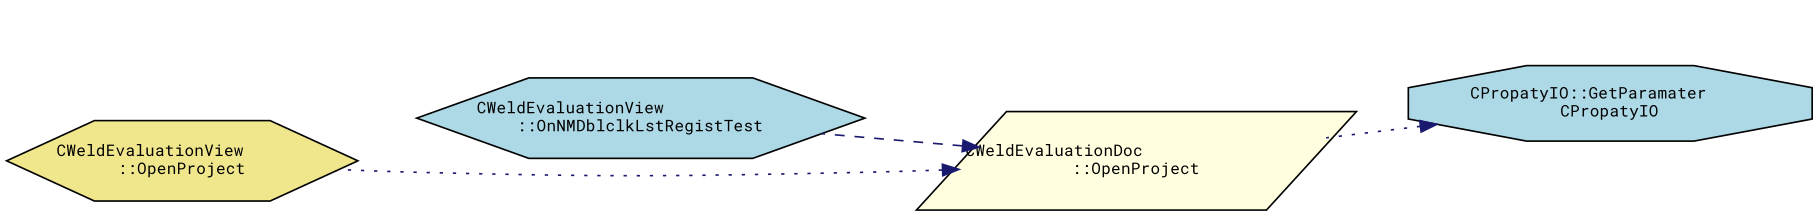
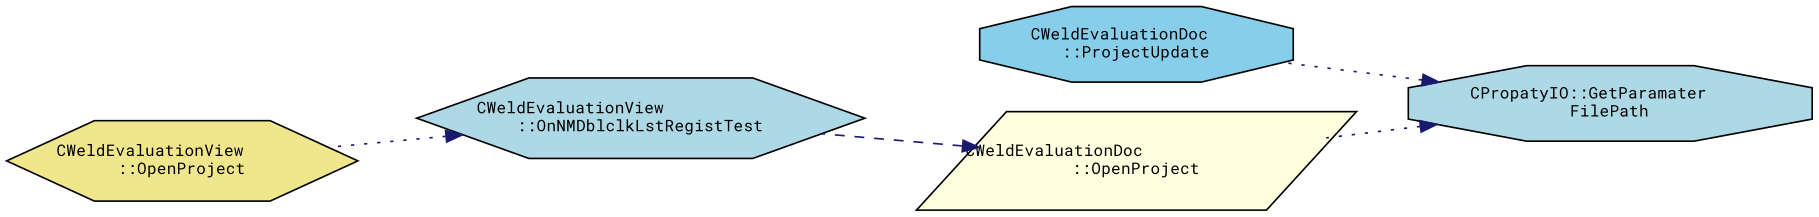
node "CWeldEvaluationDoc ::ProjectUpdate": added
node "CPropatyIO::GetParamater CPropatyIO": label "CPropatyIO::GetParamater CPropatyIO" -> "CPropatyIO::GetParamater FilePath"
edge "CWeldEvaluationView ::OpenProject" -> "CWeldEvaluationDoc ::OpenProject": now "CWeldEvaluationView ::OpenProject" -> "CWeldEvaluationView ::OnNMDblclkLstRegistTest"
